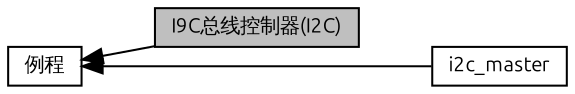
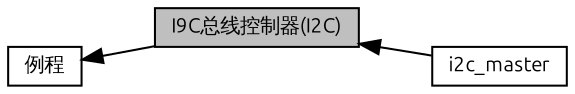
edge "i2c_master" -> "例程": now "i2c_master" -> "I9C总线控制器(I2C)"
